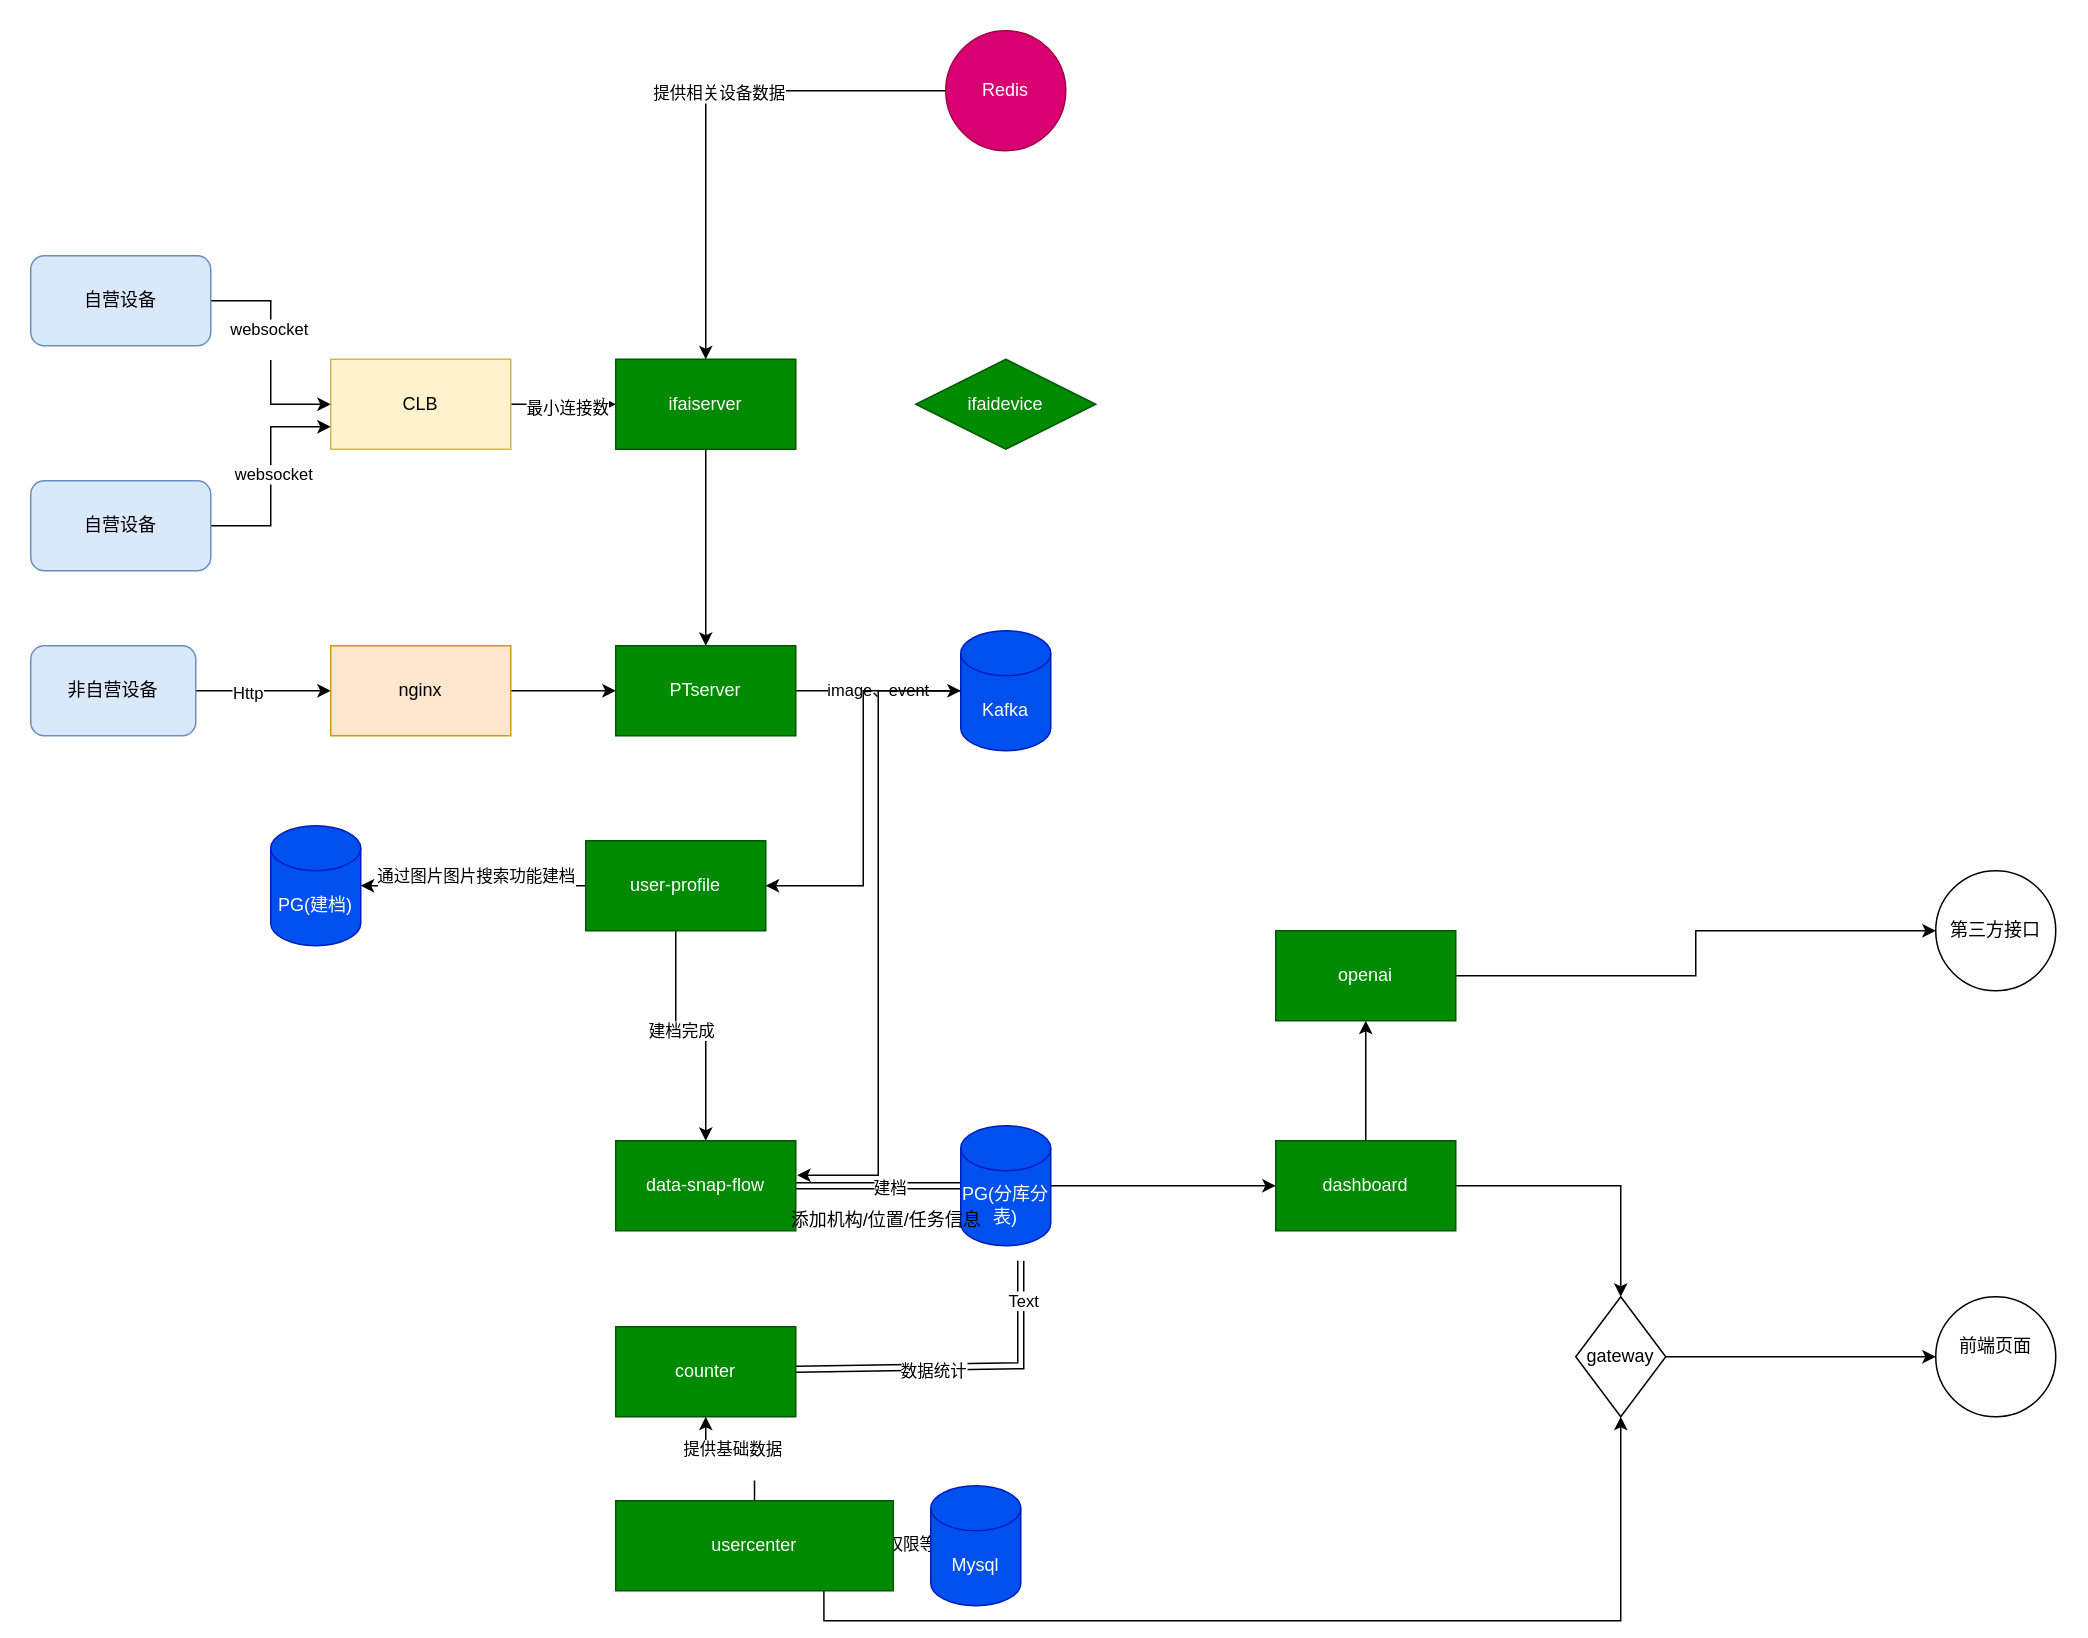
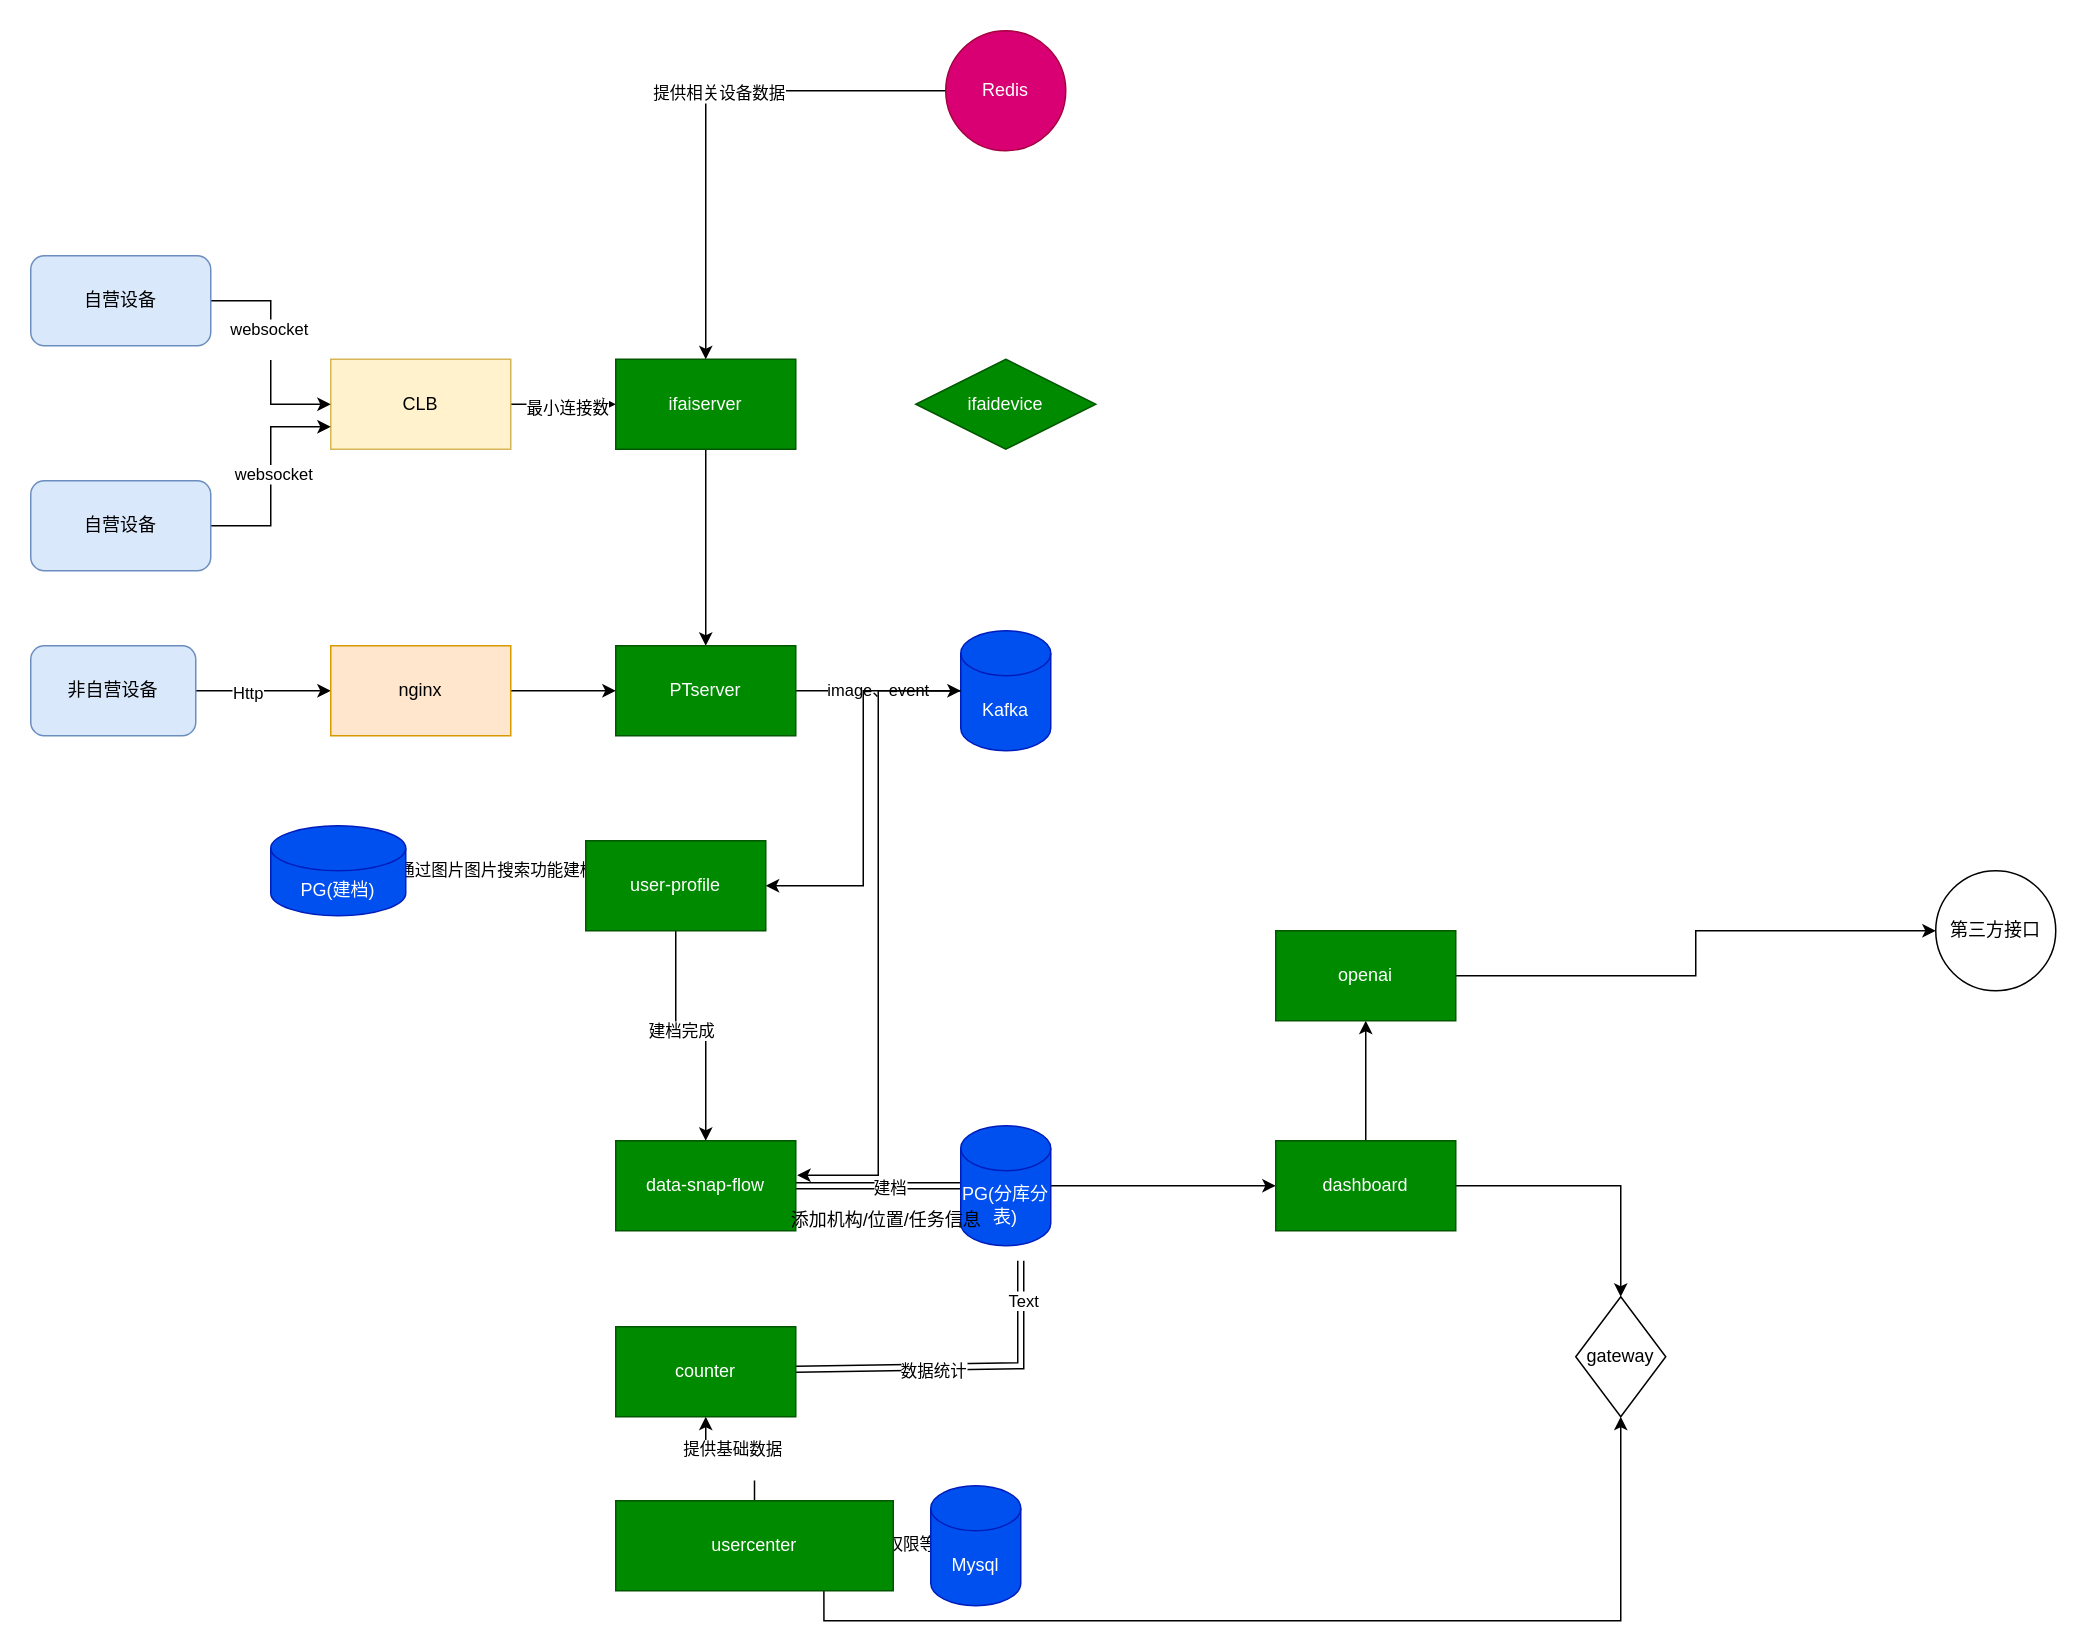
node "PG(建档)": size 90x120 -> 135x90
edge "gateway" -> "前端页面": removed
node "前端页面": removed
